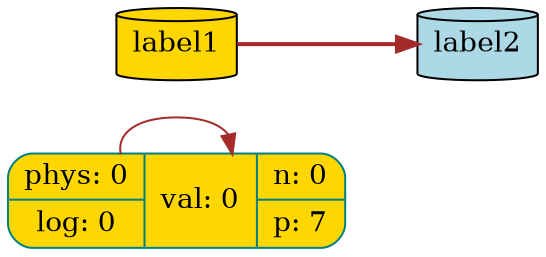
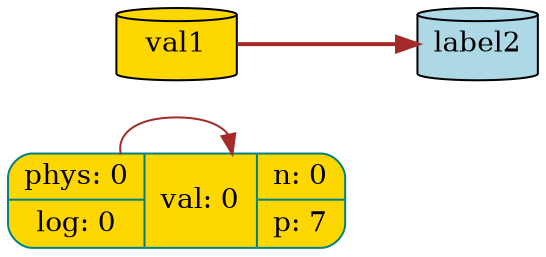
node "label1": label "label1" -> "val1"
